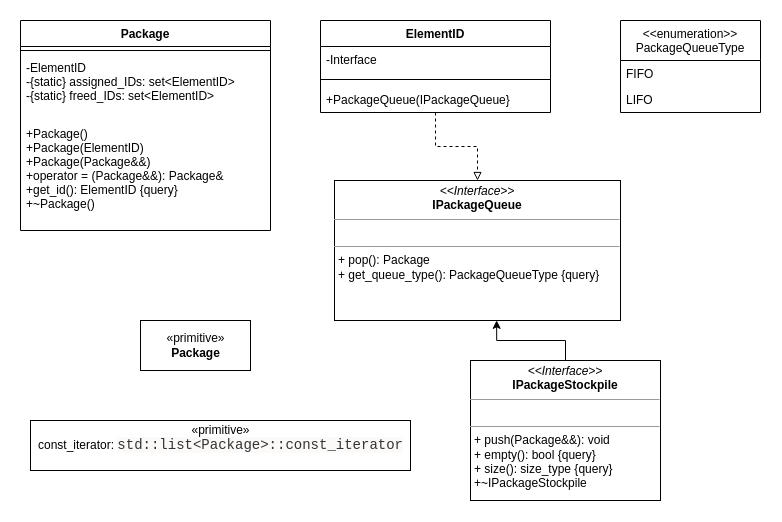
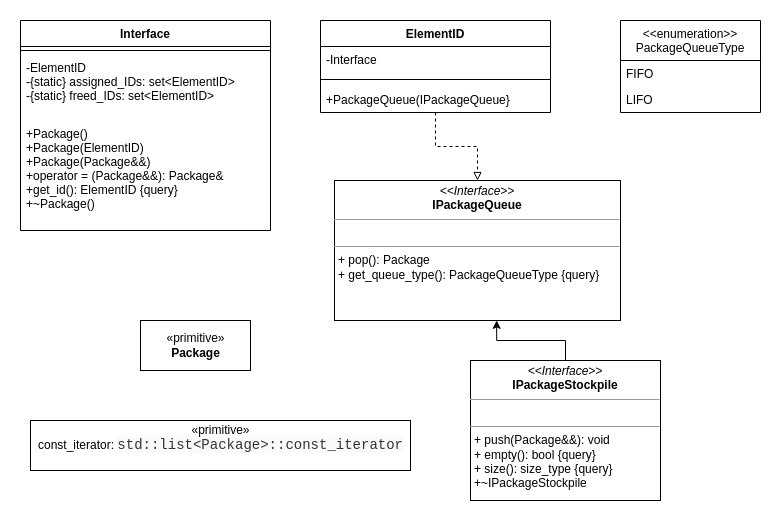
node "Package": label "Package" -> "Interface"
